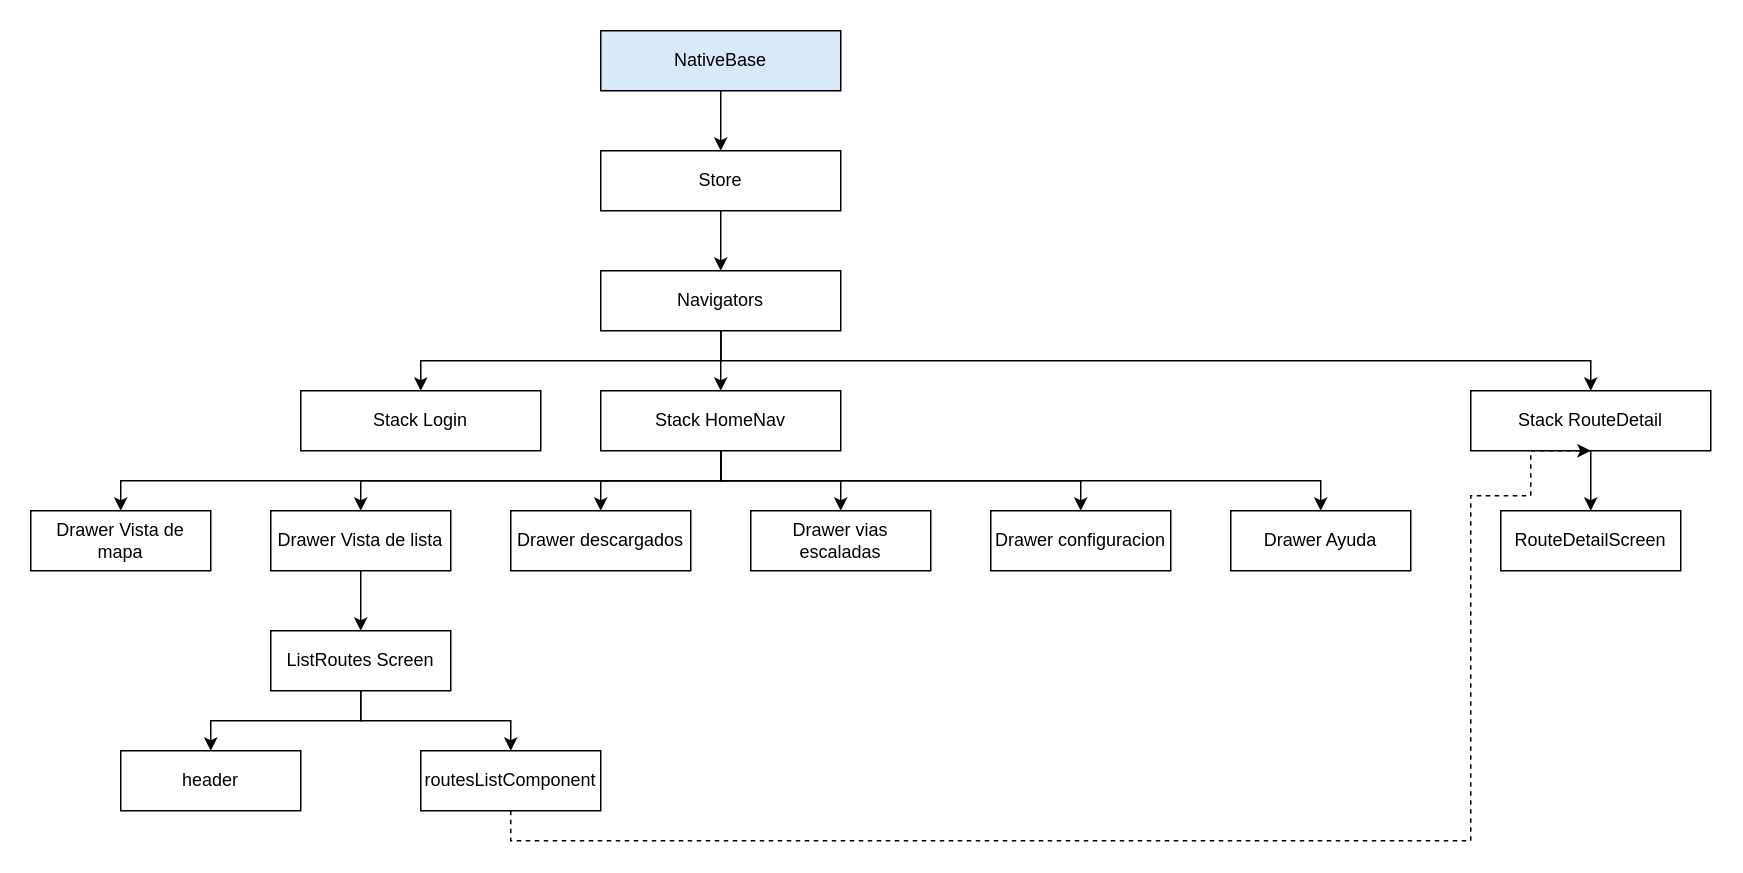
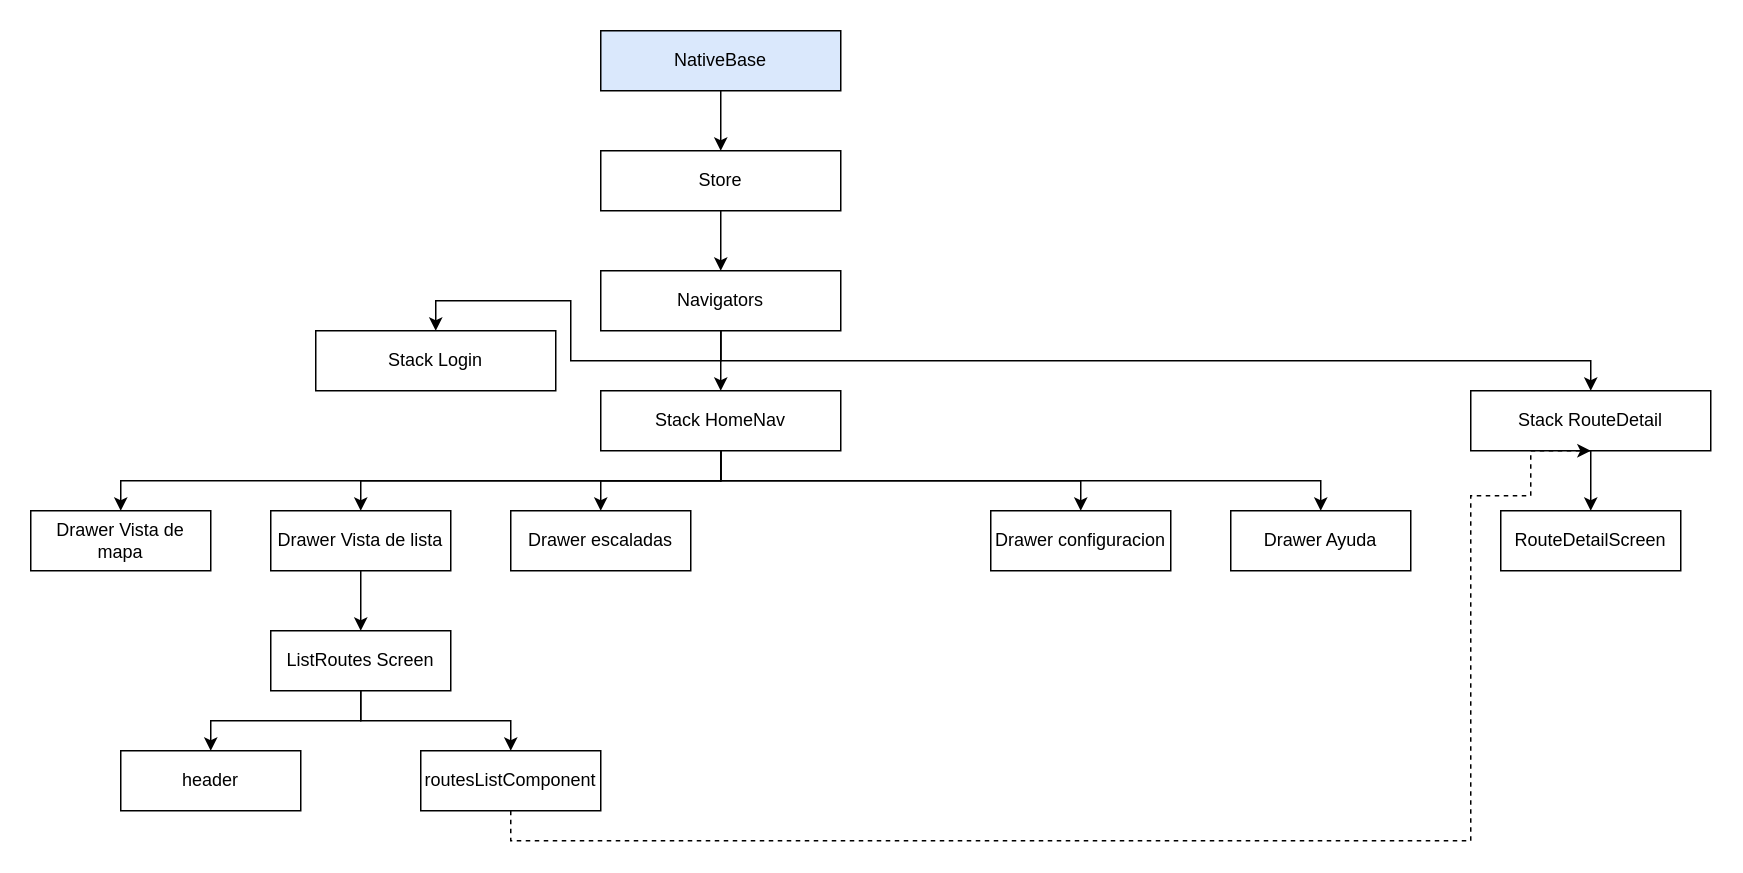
node "Stack Login": moved (421, 421) -> (436, 361)
edge "Stack HomeNav" -> "Drawer vias escaladas": removed
node "Drawer descargados": label "Drawer descargados" -> "Drawer escaladas"
node "Drawer vias escaladas": removed
